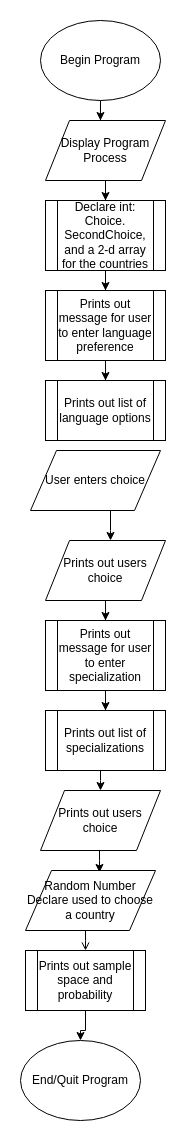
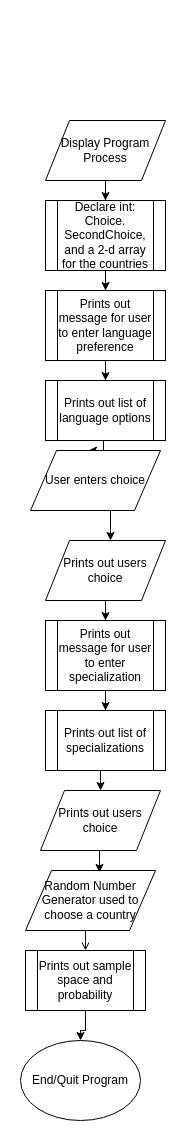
node "Begin Program": removed
edge "Begin Program" -> "Display Program Process": removed
edge "Prints out list of language options" -> "User enters choice": added
node "Random Number Declare used to choose a country": label "Random Number Declare used to choose a country" -> "Random Number Generator used to choose a country"
